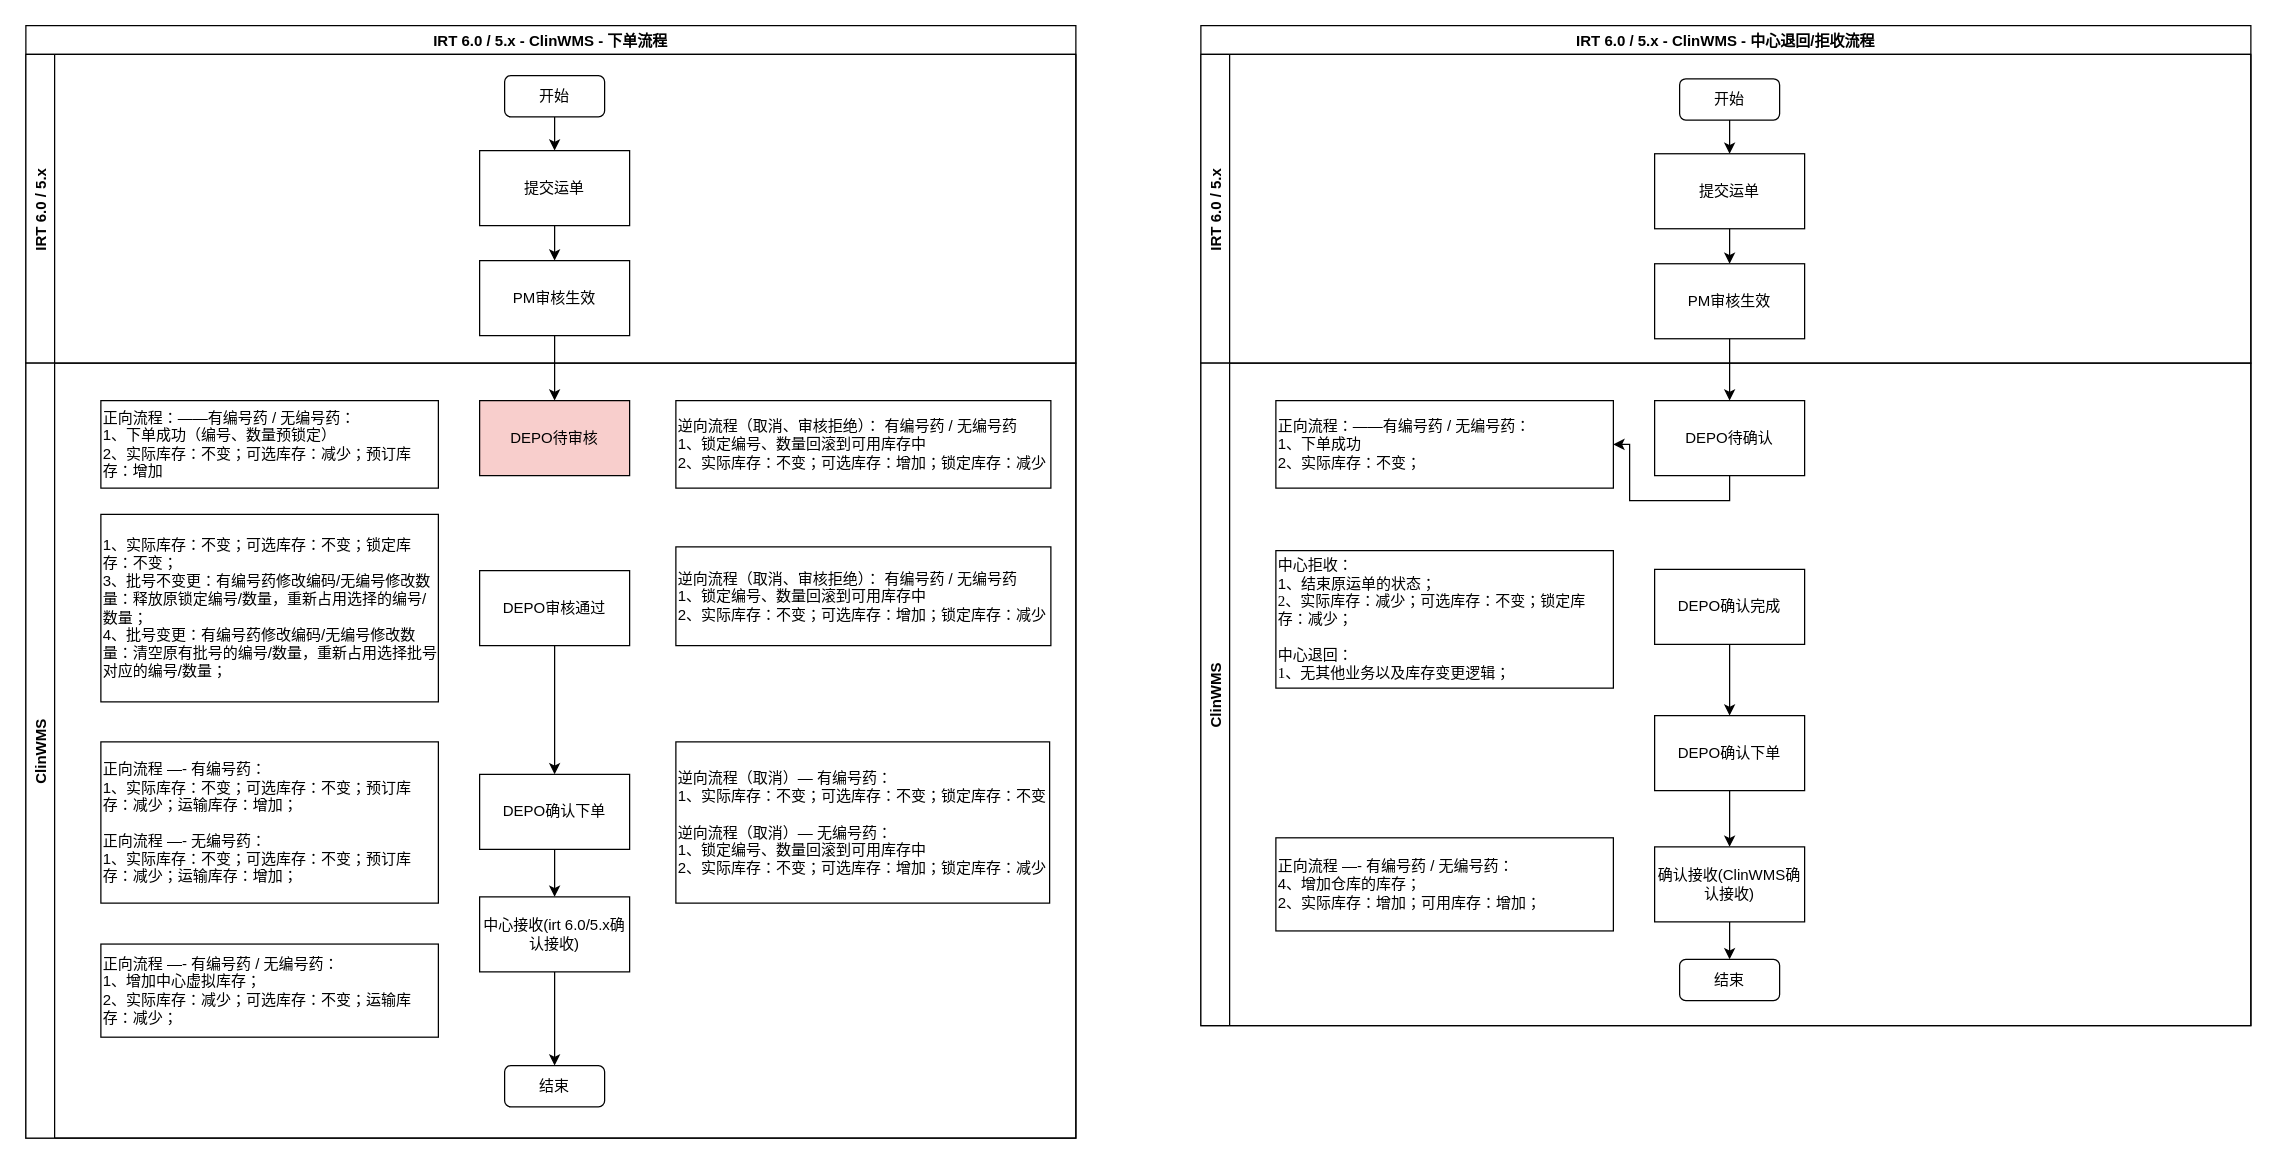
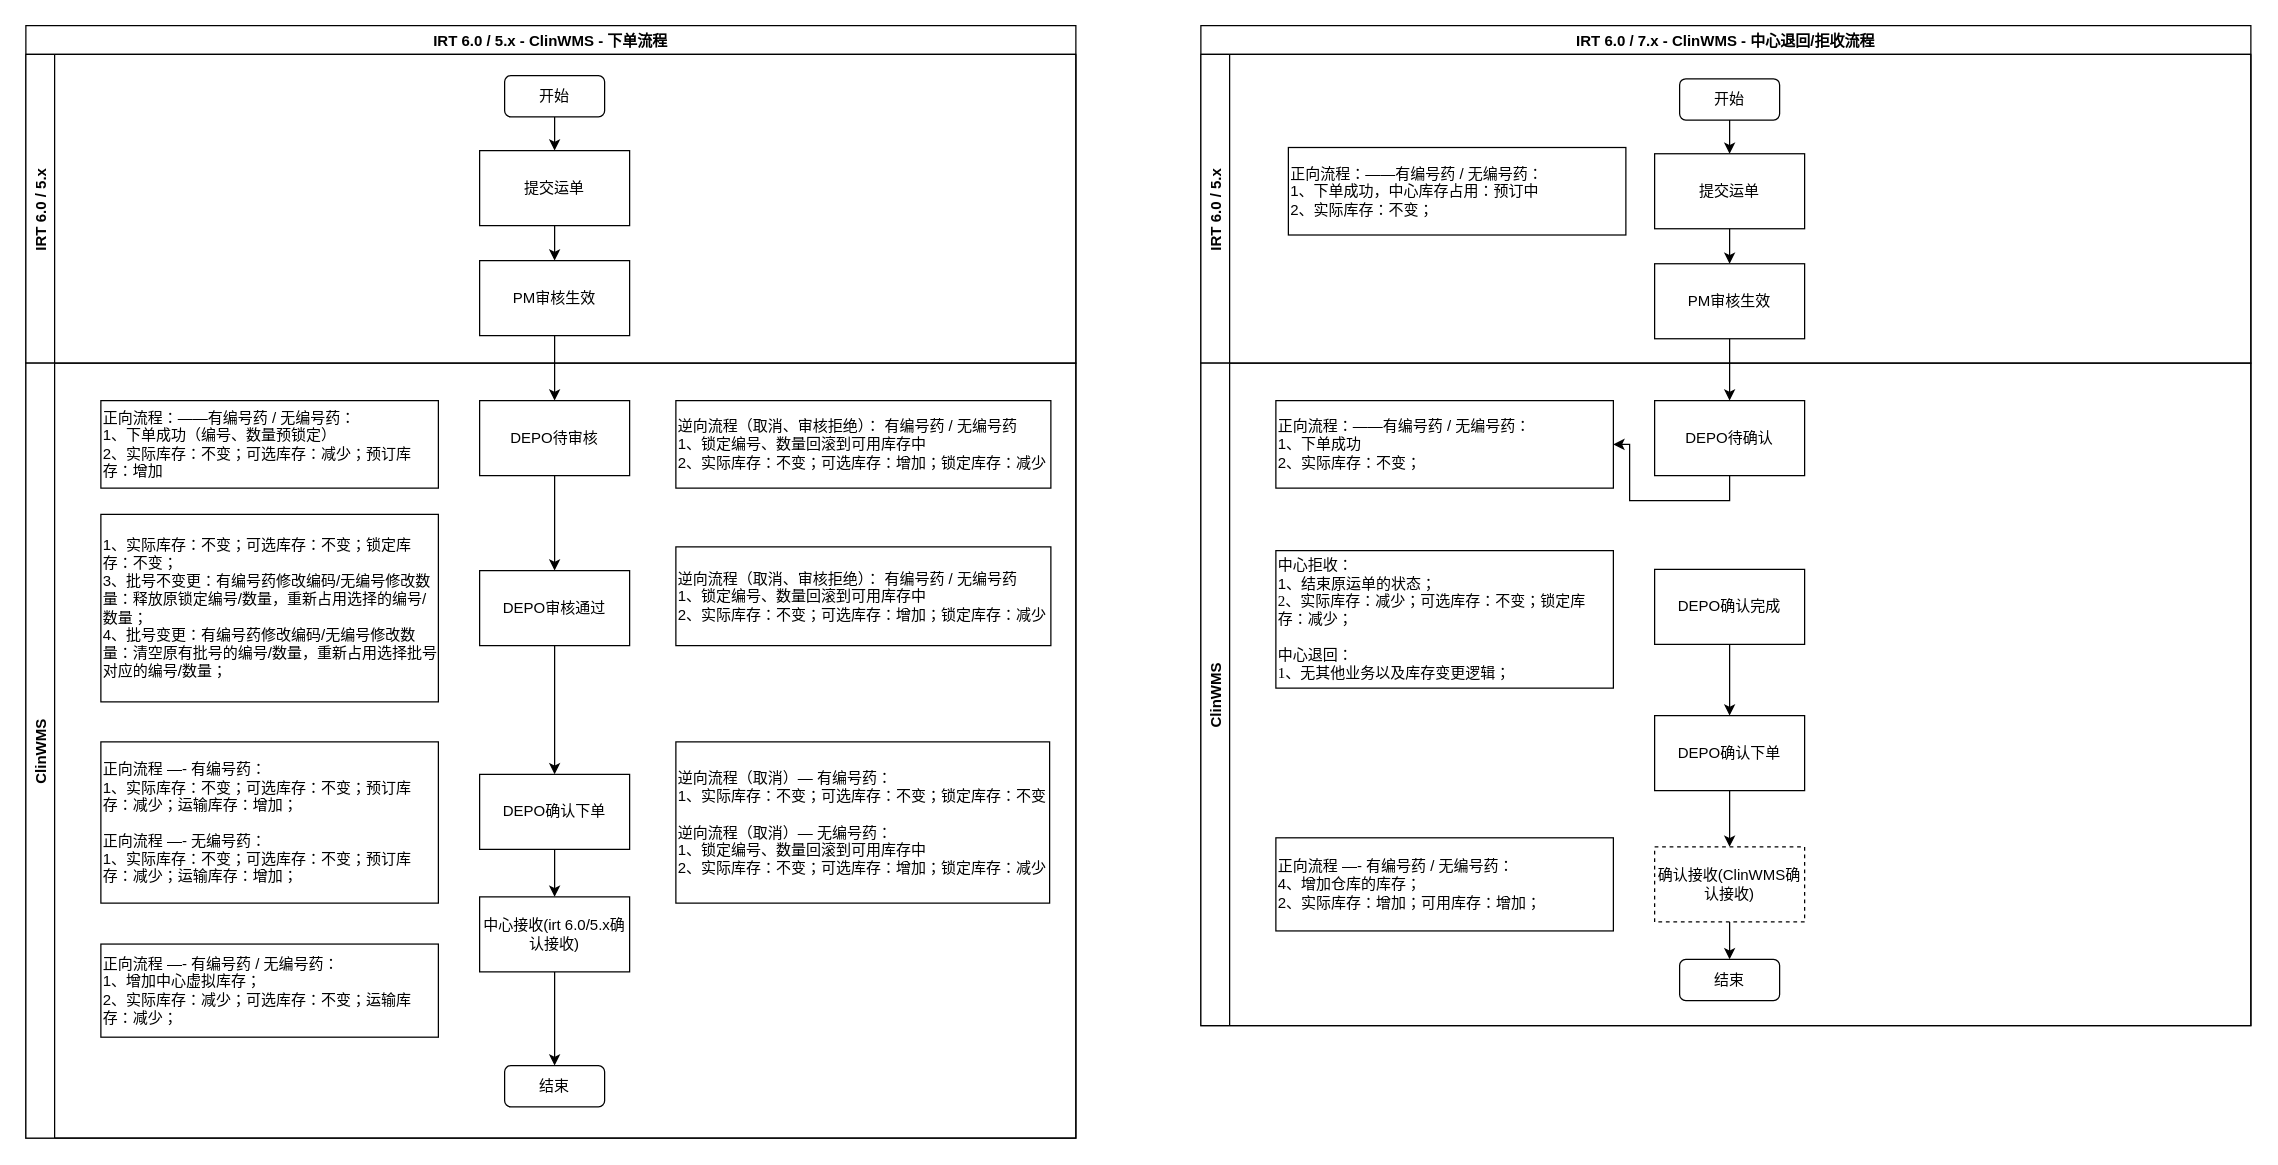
node "IRT 6.0 / 5.x - ClinWMS - 中心退回/拒收流程": label "IRT 6.0 / 5.x - ClinWMS - 中心退回/拒收流程" -> "IRT 6.0 / 7.x - ClinWMS - 中心退回/拒收流程"
node "正向流程：——有编号药 / 无编号药： 1、下单成功，中心库存占用：预订中 2、实际库存：不变；": added
node "DEPO待审核": fillcolor #f8cecc -> #ffffff
edge "DEPO待审核" -> "DEPO审核通过": added
node "确认接收(ClinWMS确认接收)": style solid -> dashed
